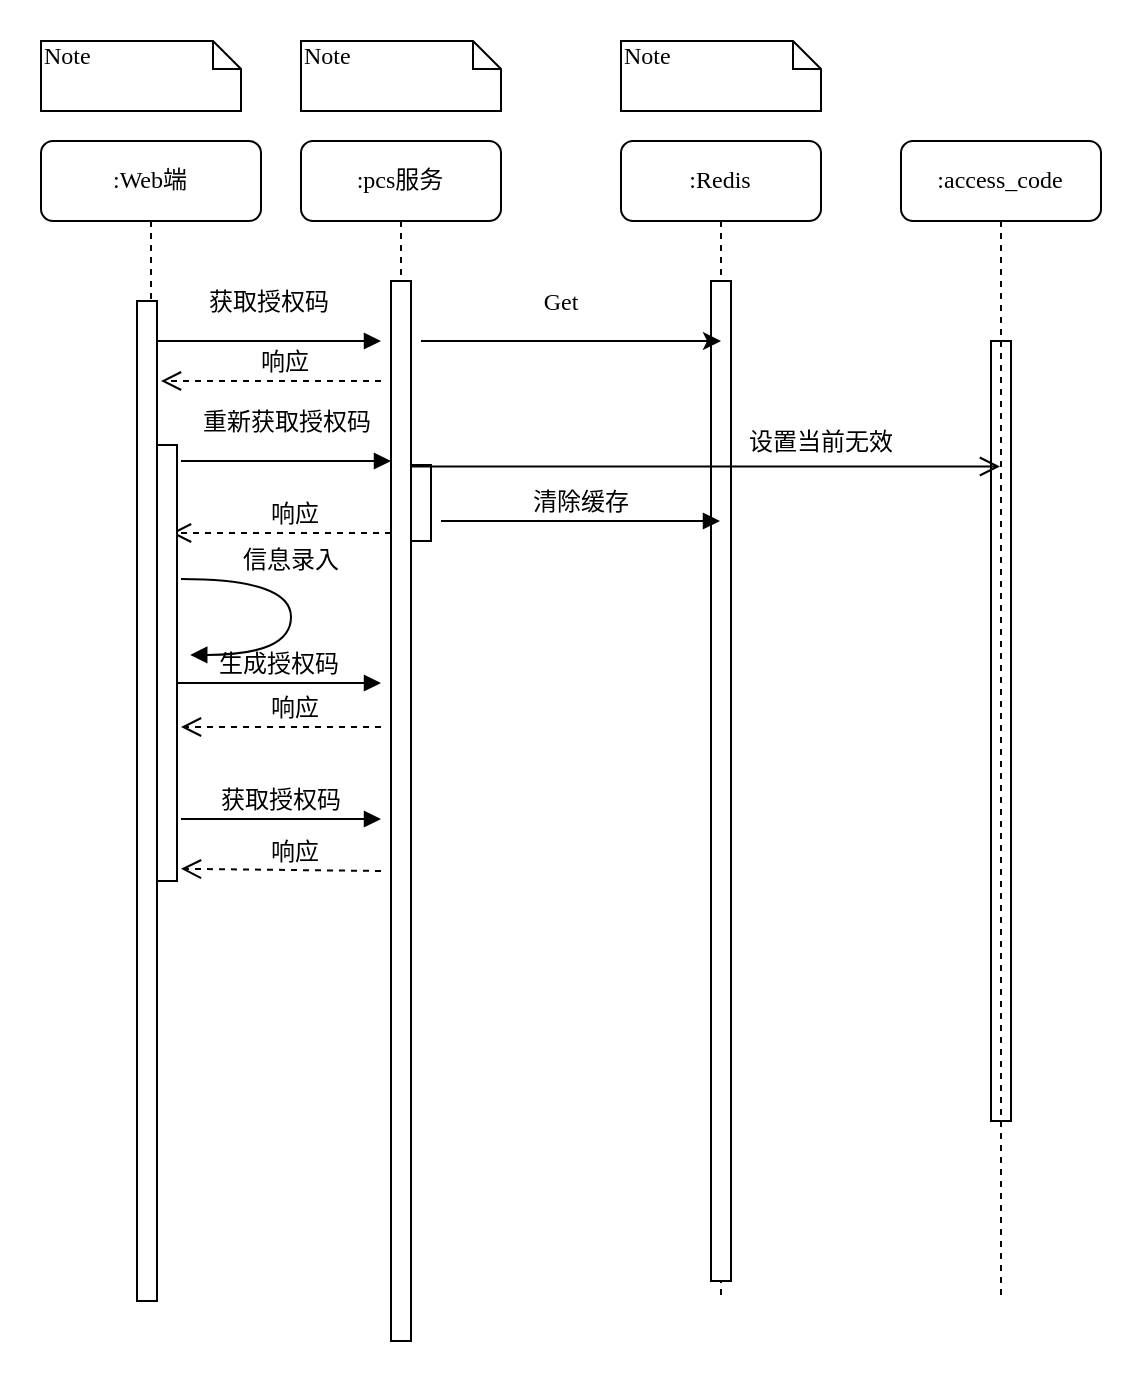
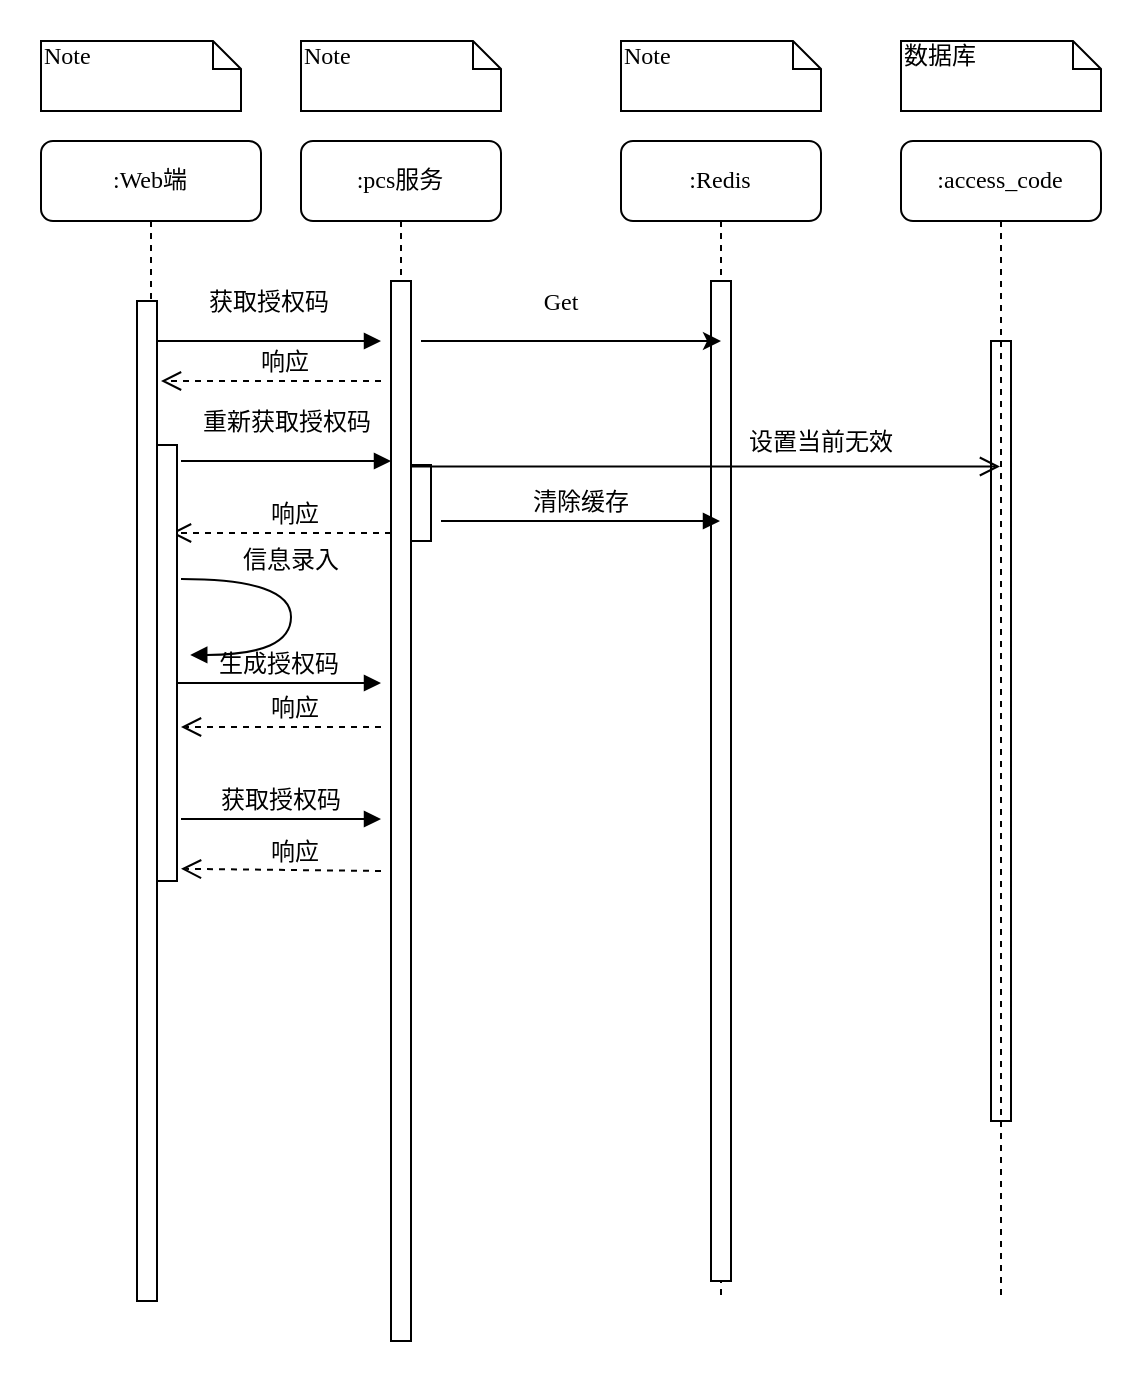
node "数据库": added
